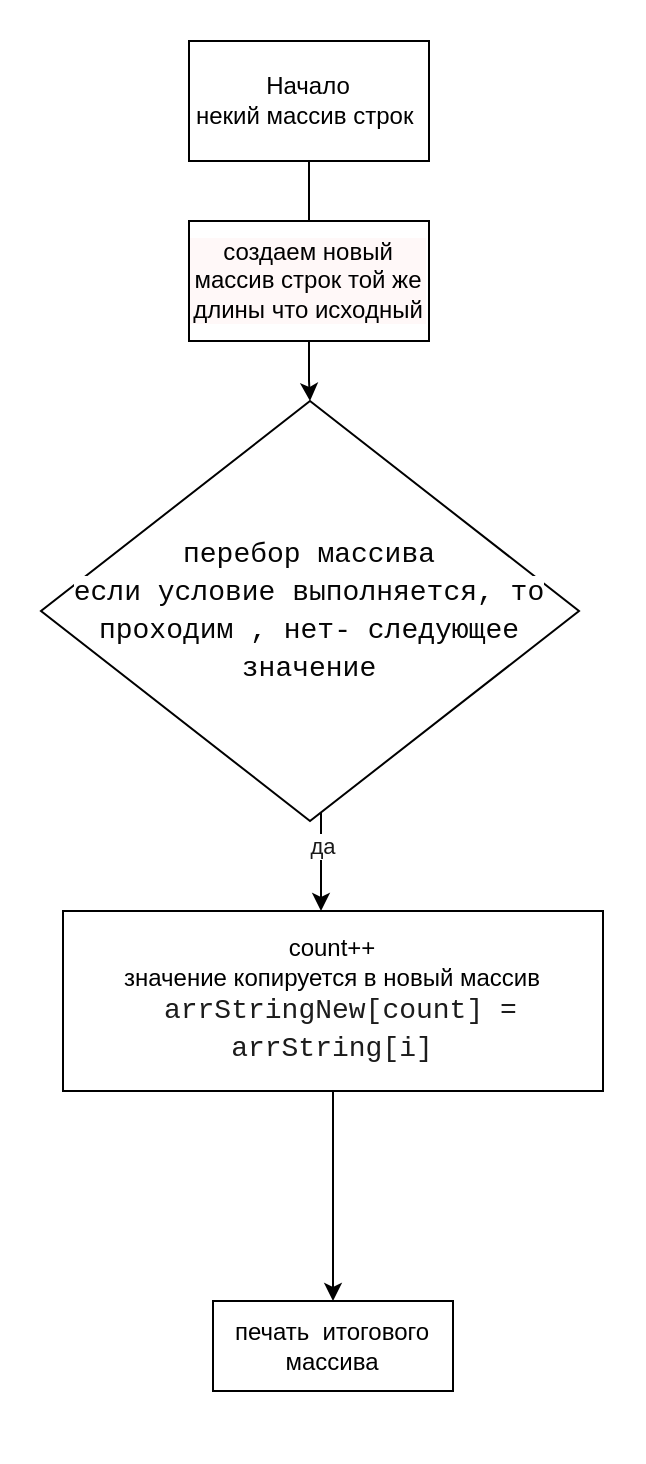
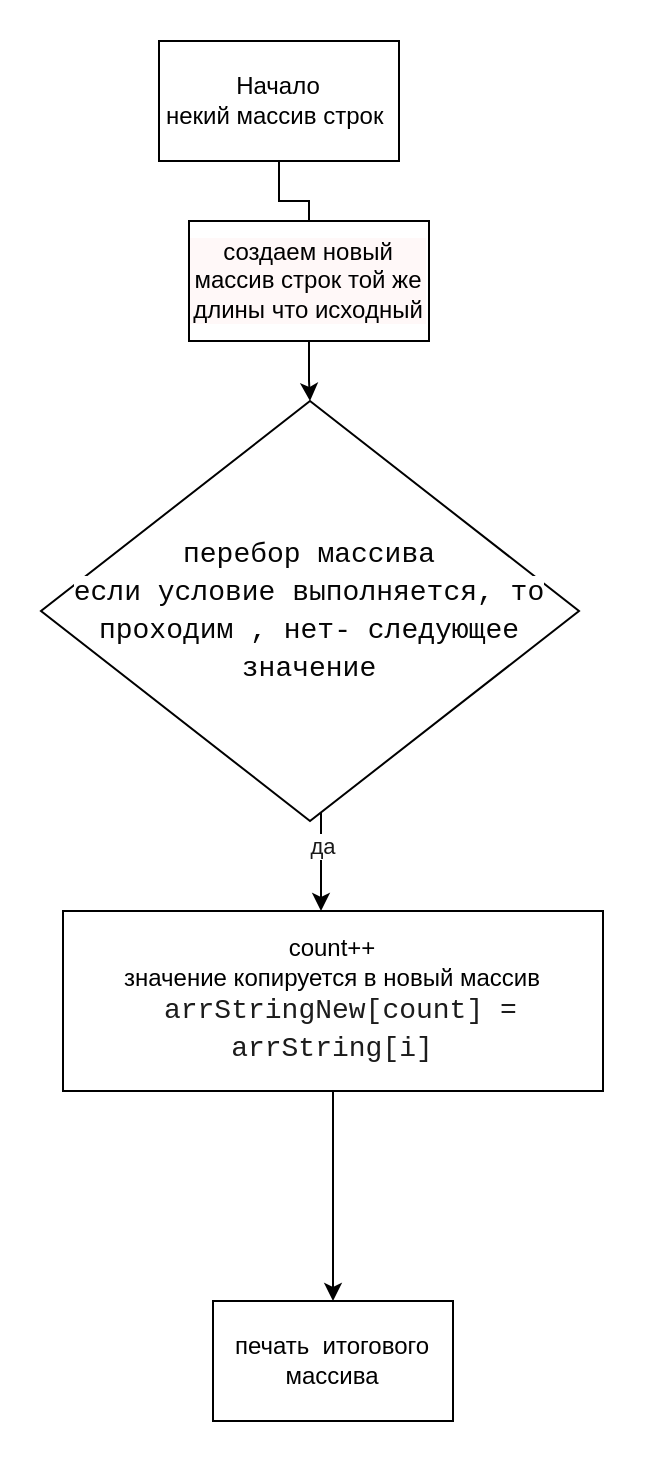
node "Начало некий массив строк": moved (309, 101) -> (279, 101)
node "печать итогового массива": size 240x90 -> 240x120
